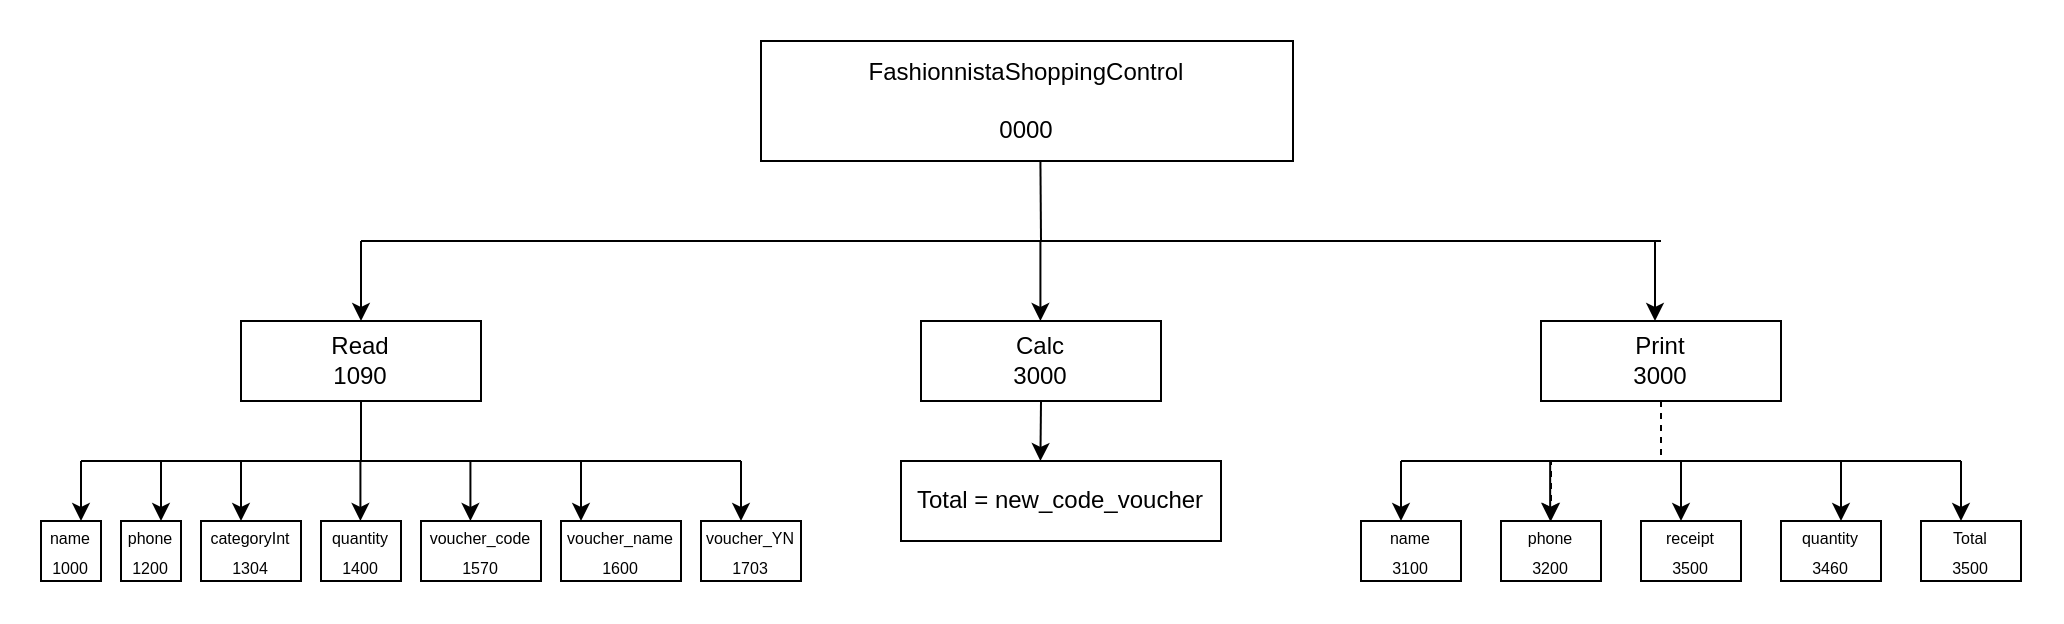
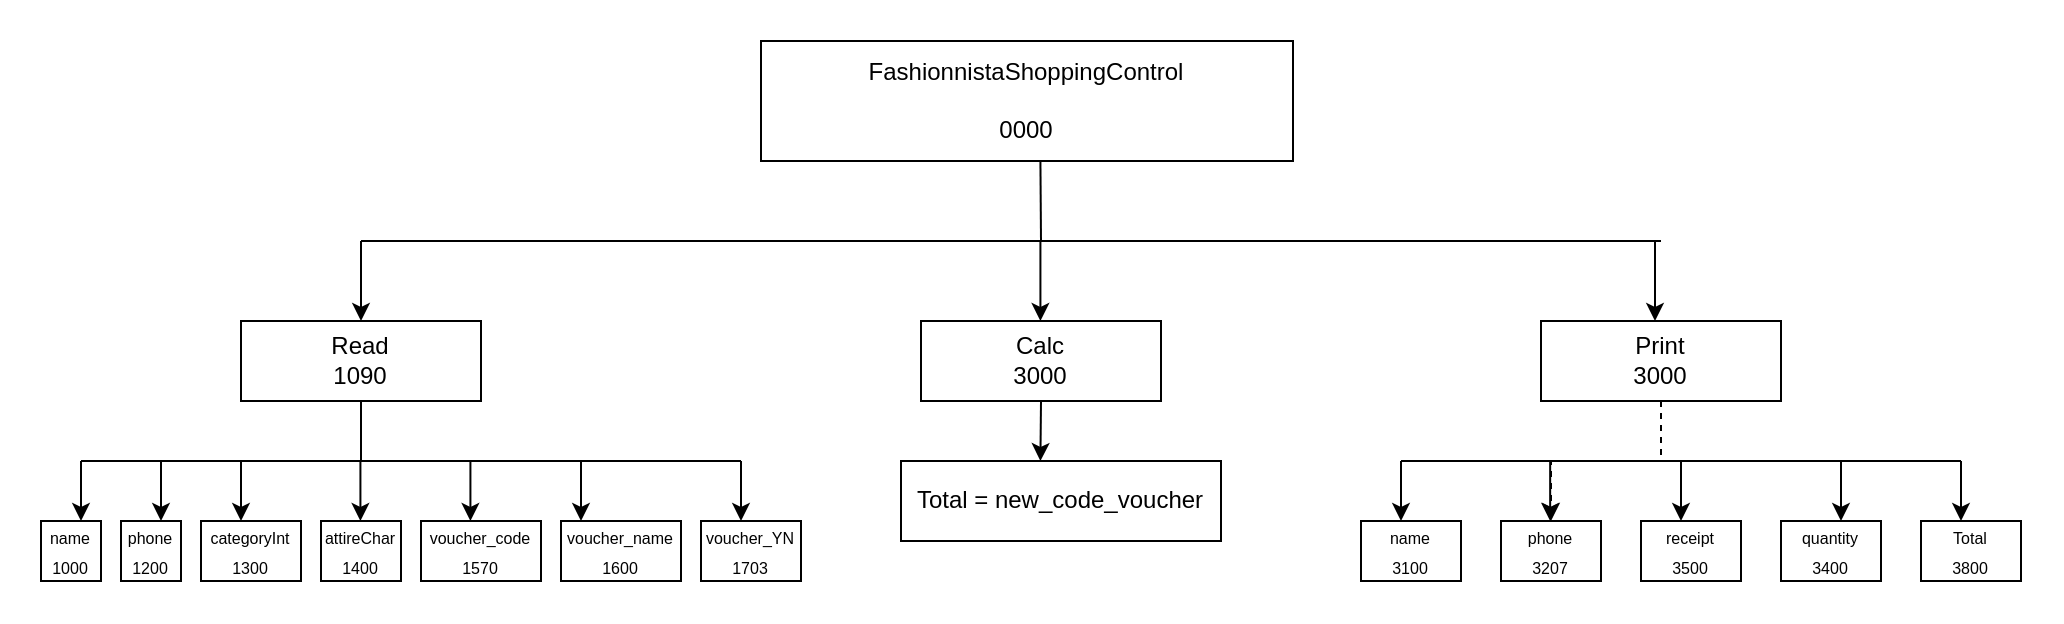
node "categoryInt 1304": label "categoryInt 1304" -> "categoryInt 1300"
node "quantity 1400": label "quantity 1400" -> "attireChar 1400"
node "phone 3200": label "phone 3200" -> "phone 3207"
node "quantity 3460": label "quantity 3460" -> "quantity 3400"
node "Total 3500": label "Total 3500" -> "Total 3800"
